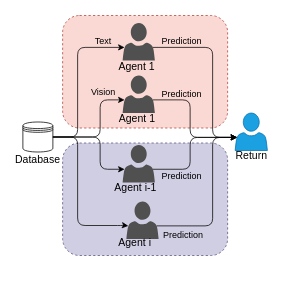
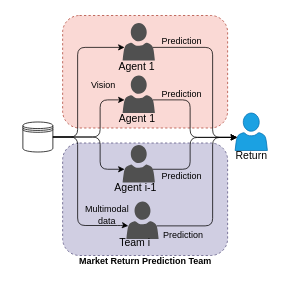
node "Text": removed
node "Vision": moved (103, 92) -> (103, 85)
node "Database": removed
node "Multimodaldata": added
node "Agent i": label "Agent i" -> "Team i"
node "Market Return Prediction Team": added
